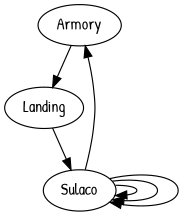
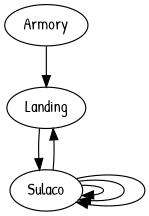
edge "Sulaco" -> "Armory": now "Sulaco" -> "Landing"
